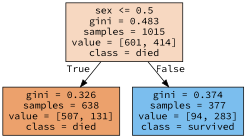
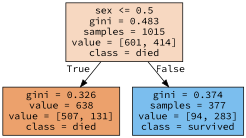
node "gini = 0.326 samples = 638 value = [507, 131] class = died": label "gini = 0.326 samples = 638 value = [507, 131] class = died" -> "gini = 0.326 value = 638 value = [507, 131] class = died"
